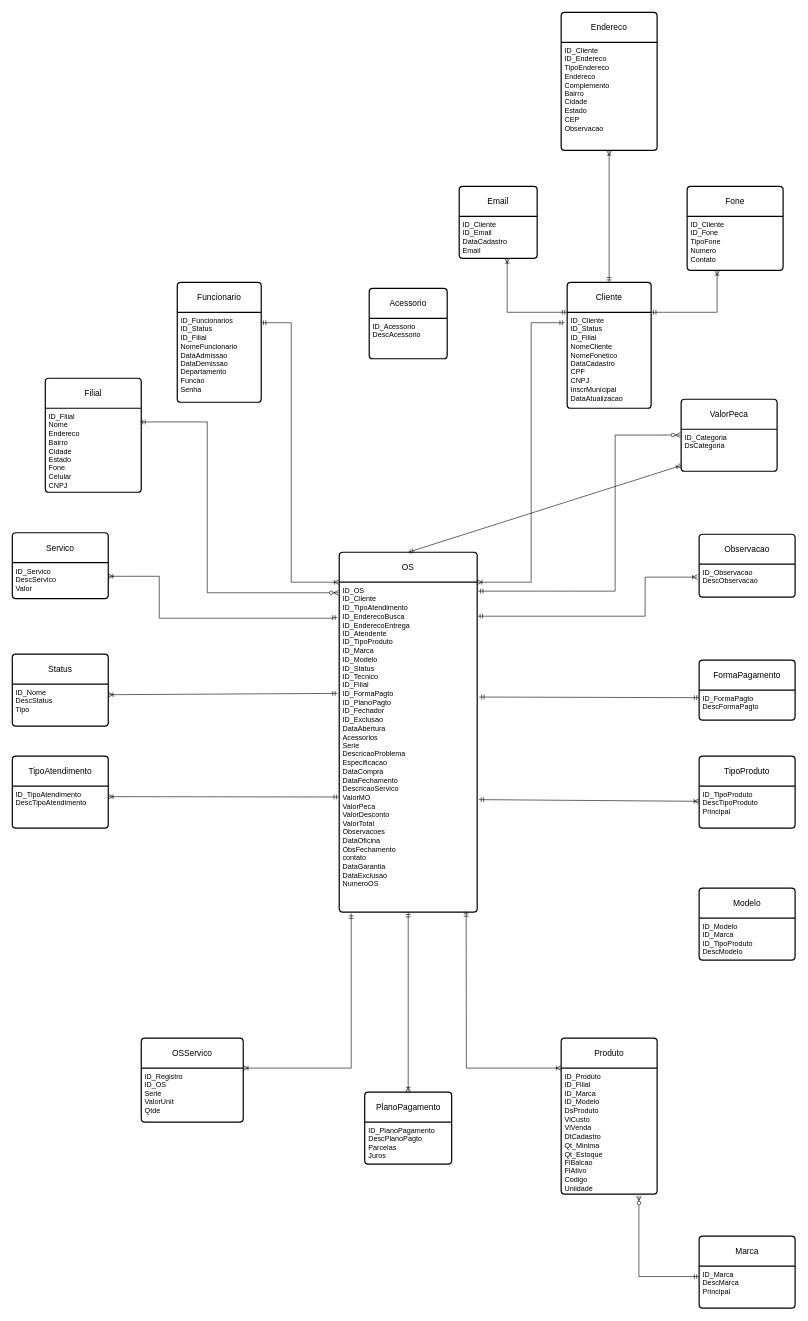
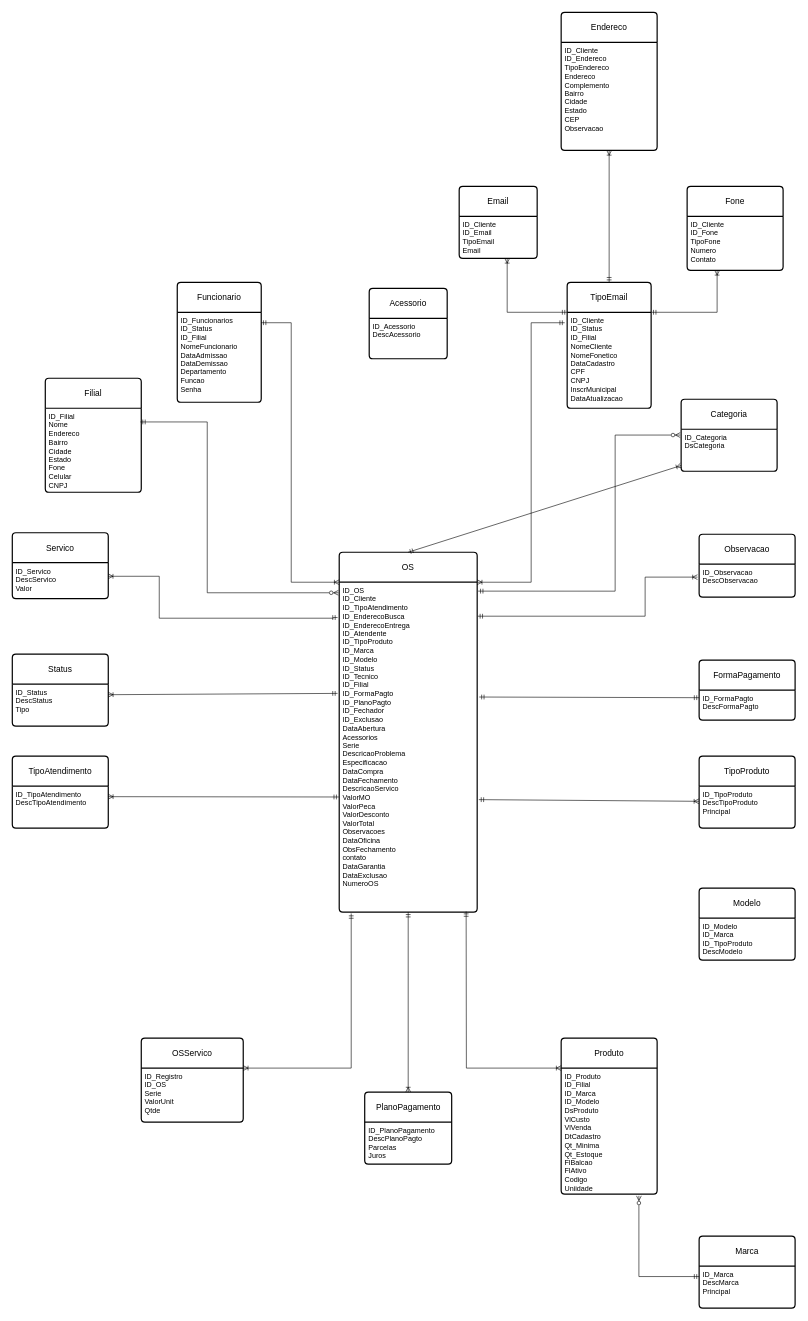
node "ID_Cliente ID_Email DataCadastro Email": label "ID_Cliente ID_Email DataCadastro Email" -> "ID_Cliente ID_Email TipoEmail Email"
node "Cliente": label "Cliente" -> "TipoEmail"
node "ValorPeca": label "ValorPeca" -> "Categoria"
node "ID_Nome DescStatus Tipo": label "ID_Nome DescStatus Tipo" -> "ID_Status DescStatus Tipo"
